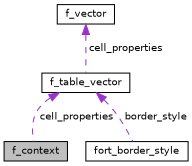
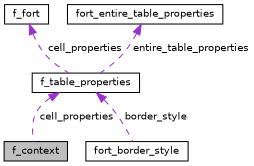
node "f_vector": label "f_vector" -> "f_fort"
node "fort_entire_table_properties": added
node "f_table_vector": label "f_table_vector" -> "f_table_properties"
